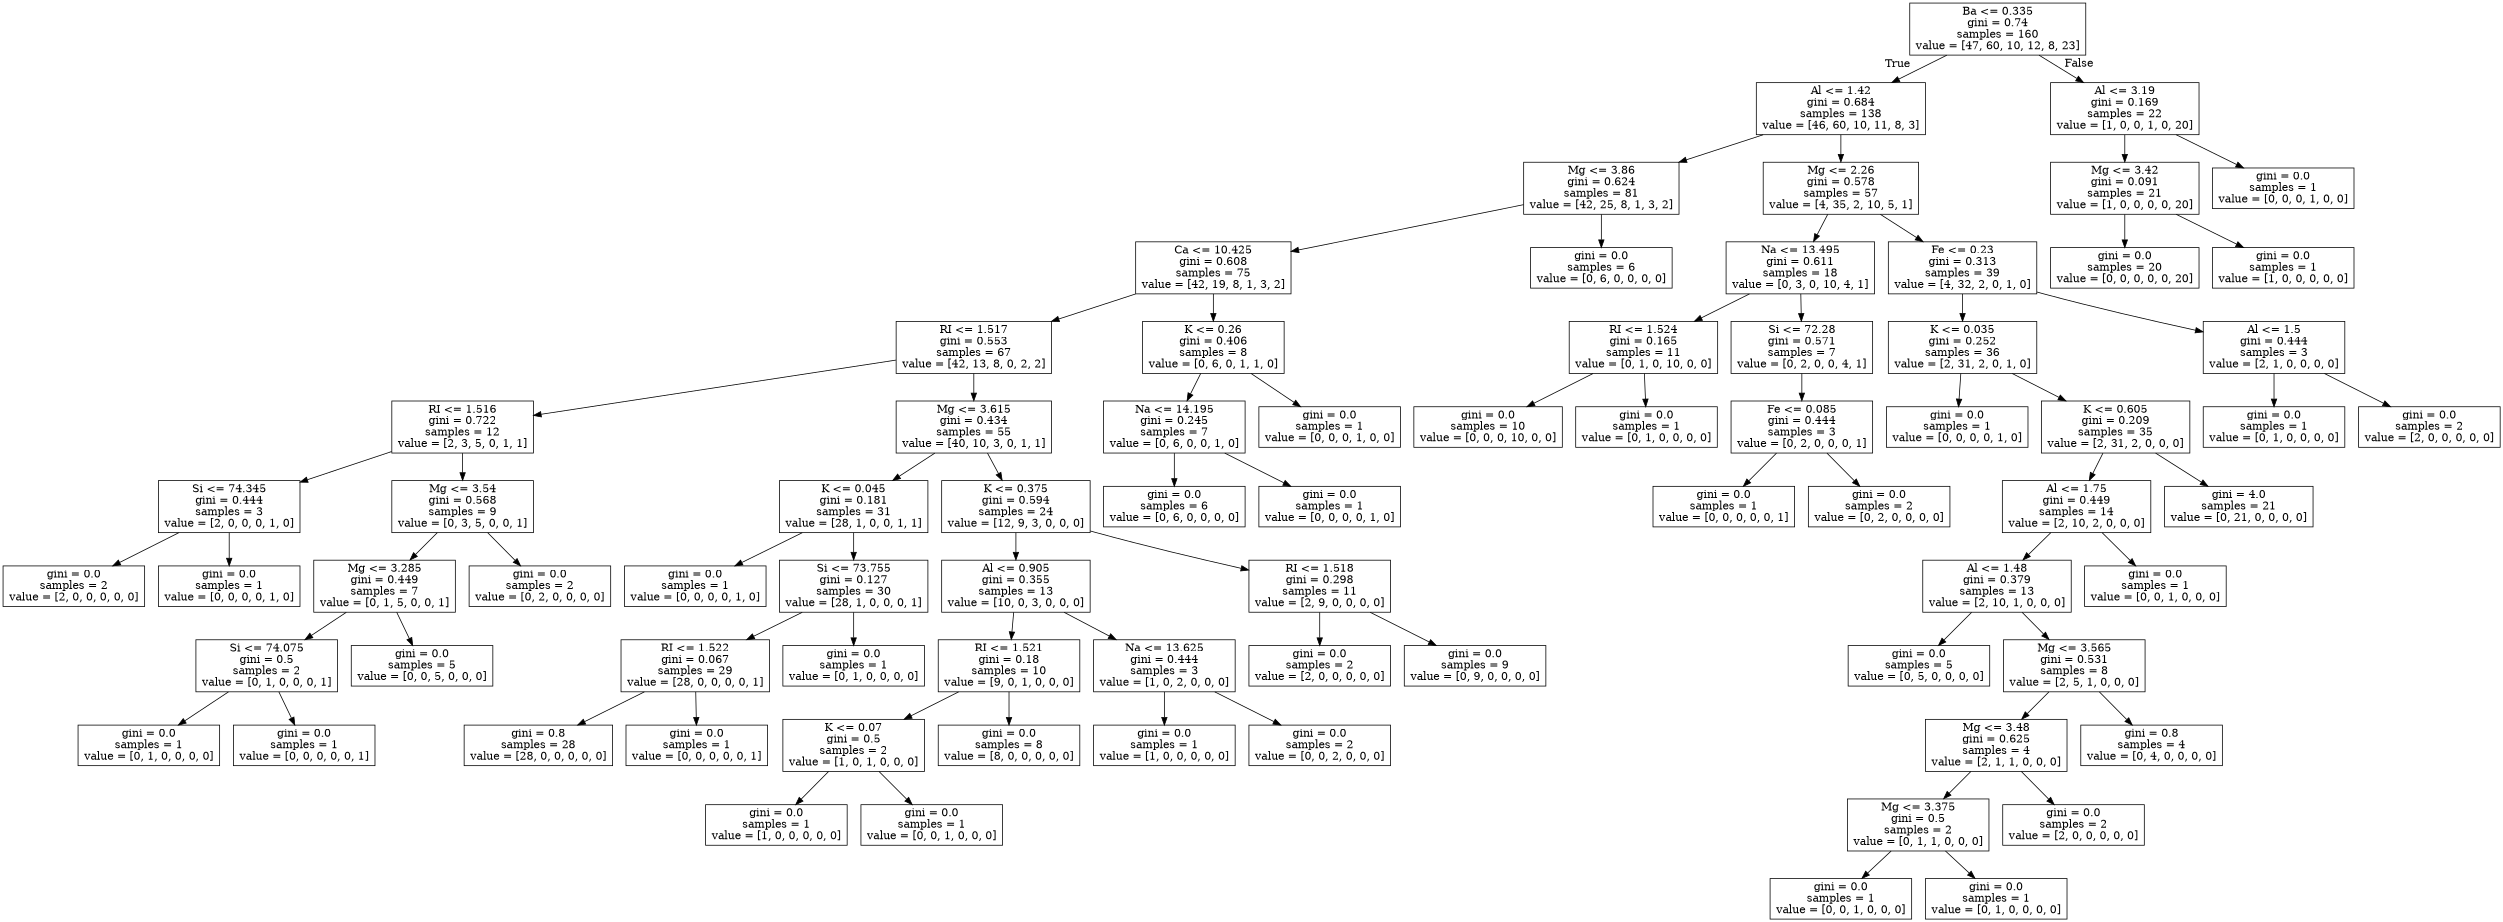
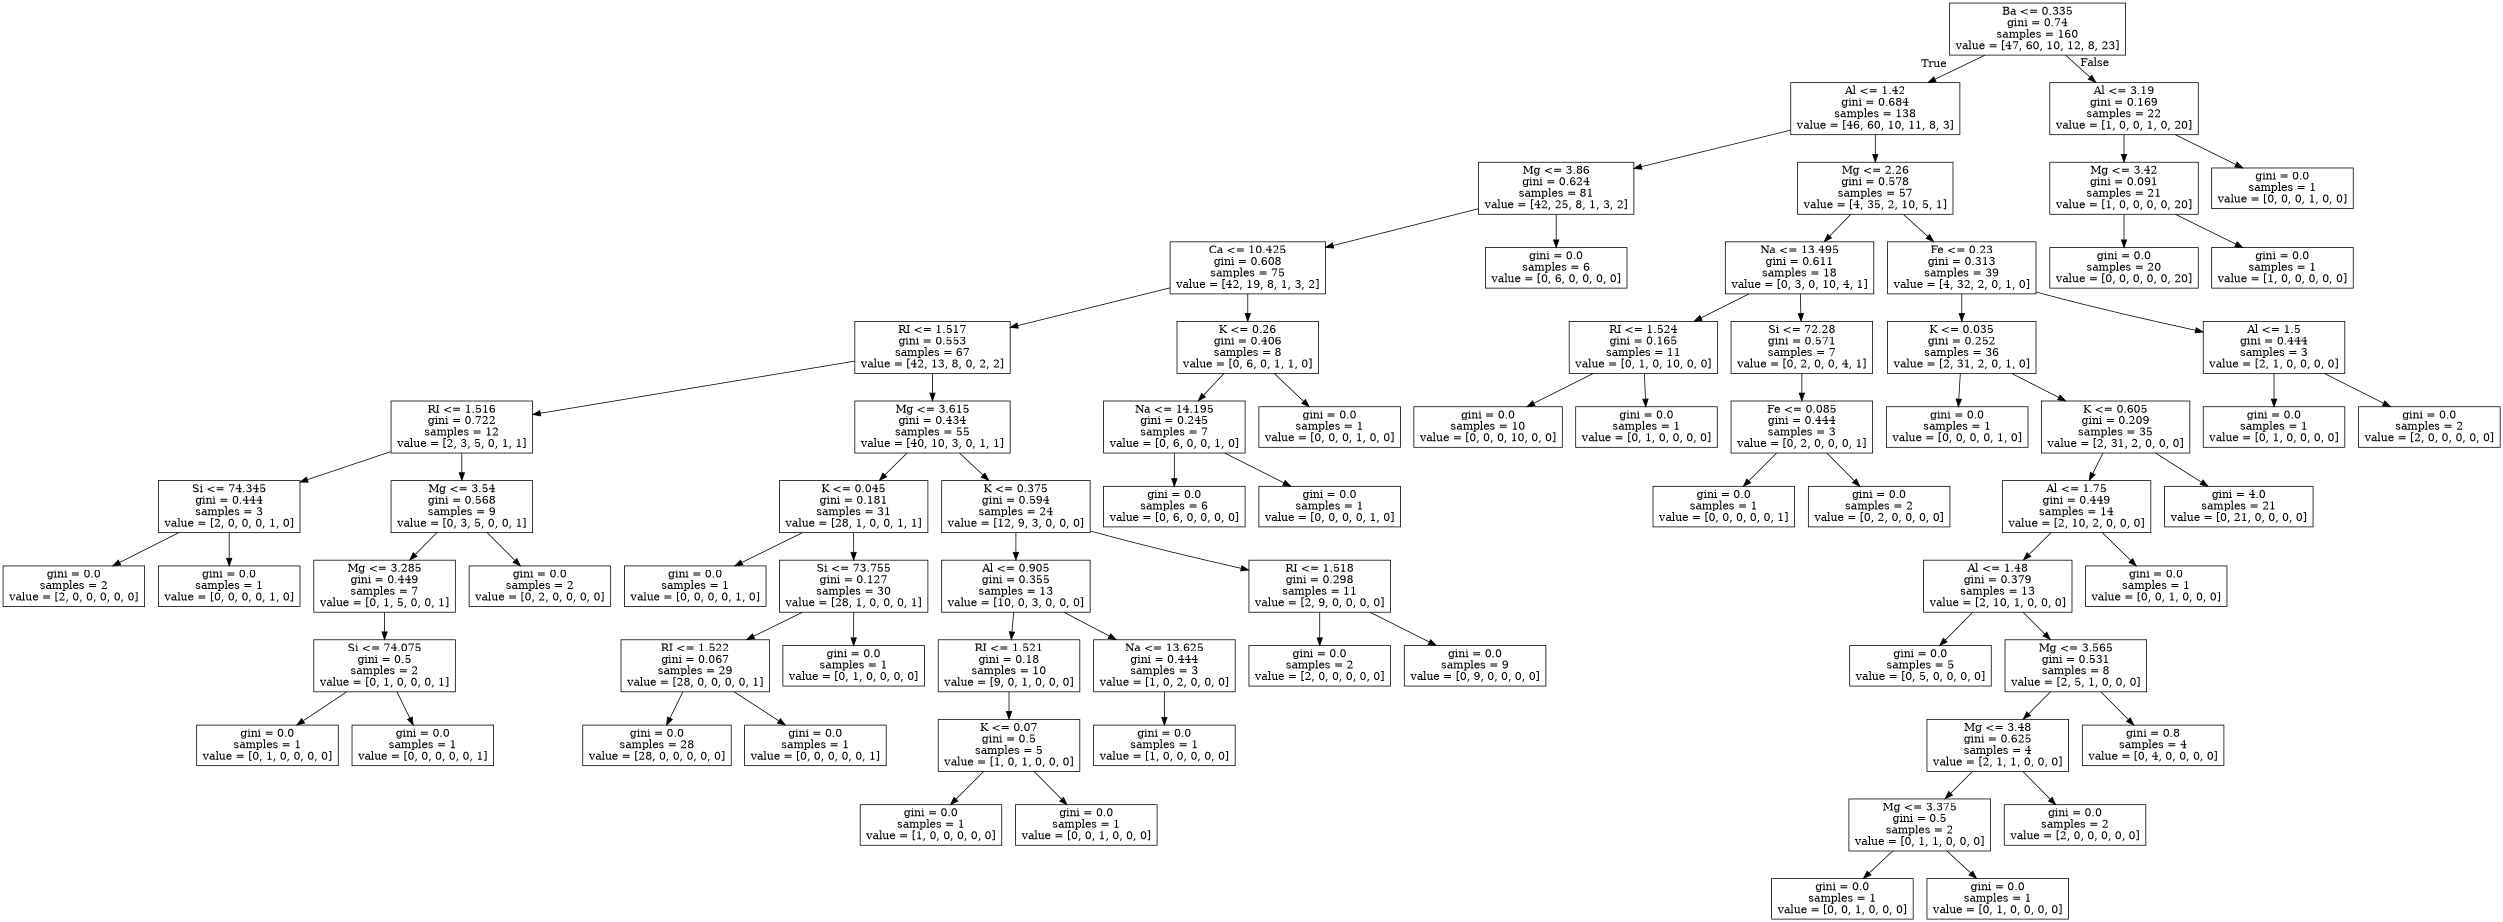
node "gini = 0.0 samples = 5 value = [0, 0, 5, 0, 0, 0]": removed
node "gini = 0.8 samples = 28 value = [28, 0, 0, 0, 0, 0]": label "gini = 0.8 samples = 28 value = [28, 0, 0, 0, 0, 0]" -> "gini = 0.0 samples = 28 value = [28, 0, 0, 0, 0, 0]"
node "K <= 0.07 gini = 0.5 samples = 2 value = [1, 0, 1, 0, 0, 0]": label "K <= 0.07 gini = 0.5 samples = 2 value = [1, 0, 1, 0, 0, 0]" -> "K <= 0.07 gini = 0.5 samples = 5 value = [1, 0, 1, 0, 0, 0]"
node "gini = 0.0 samples = 8 value = [8, 0, 0, 0, 0, 0]": removed
node "gini = 0.0 samples = 2 value = [0, 0, 2, 0, 0, 0]": removed
